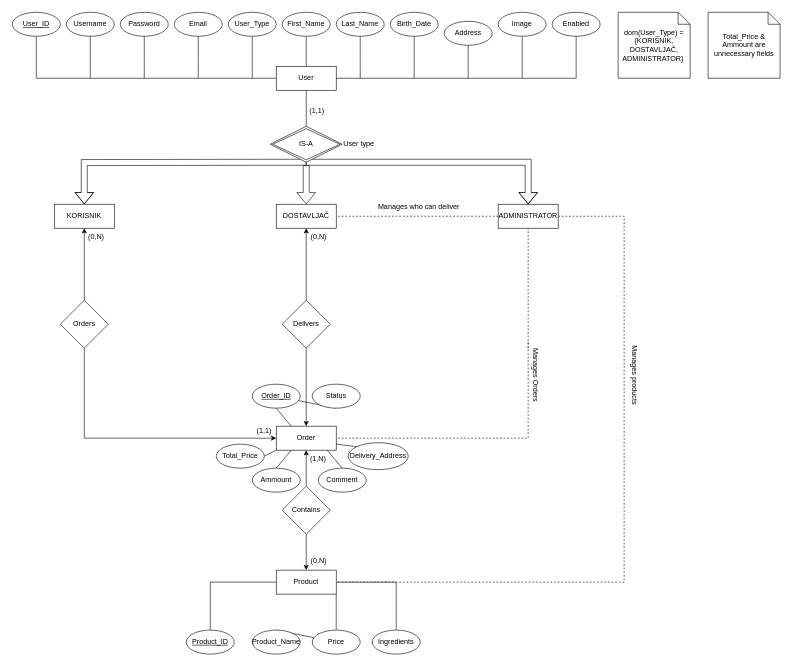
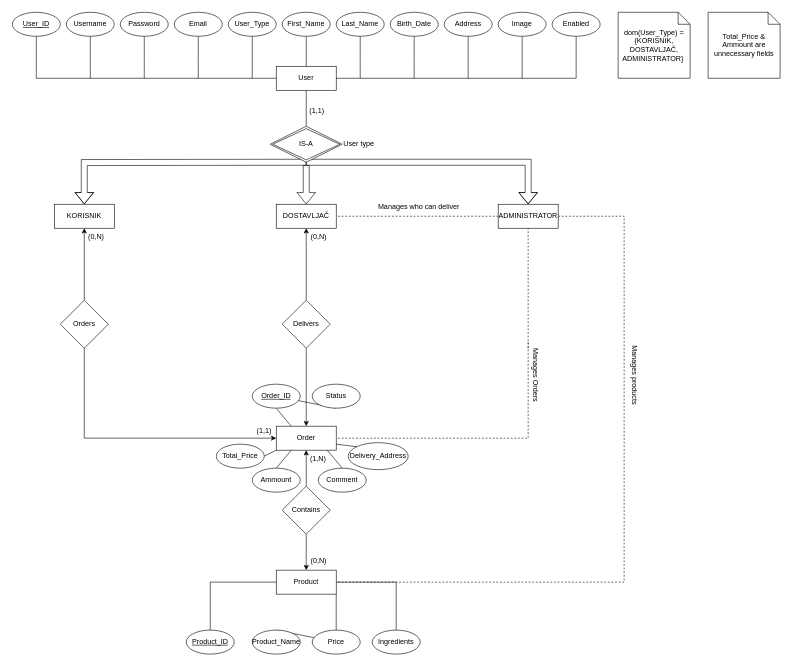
node "Address": moved (468, 33) -> (468, 24)
